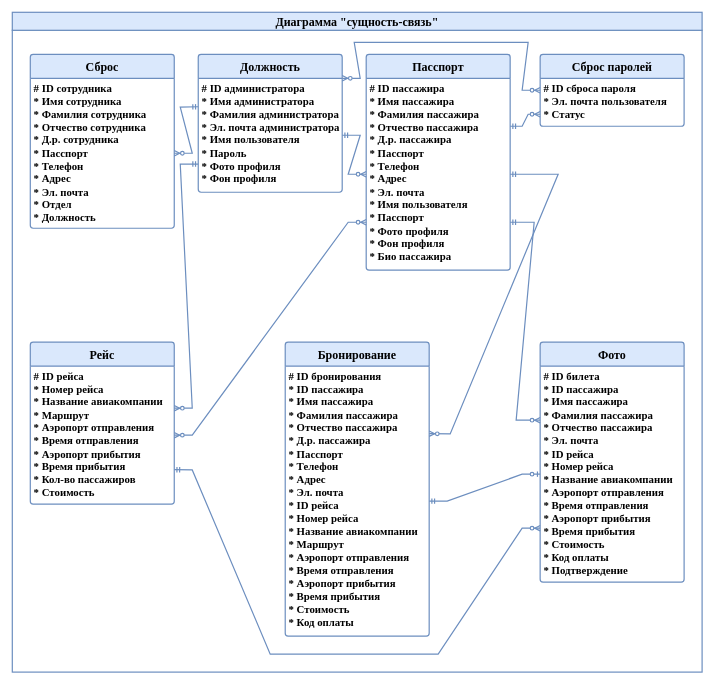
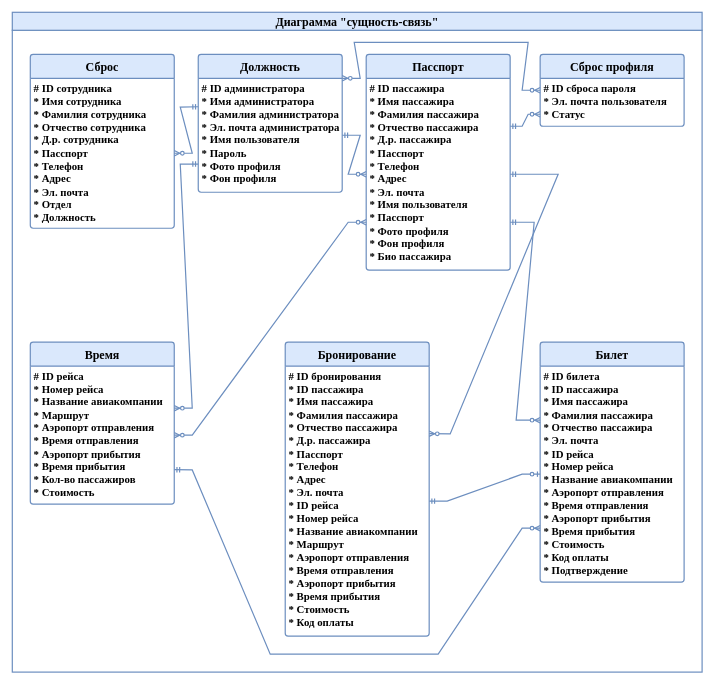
node "Сброс паролей": label "Сброс паролей" -> "Сброс профиля"
node "Рейс": label "Рейс" -> "Время"
node "Фото": label "Фото" -> "Билет"
